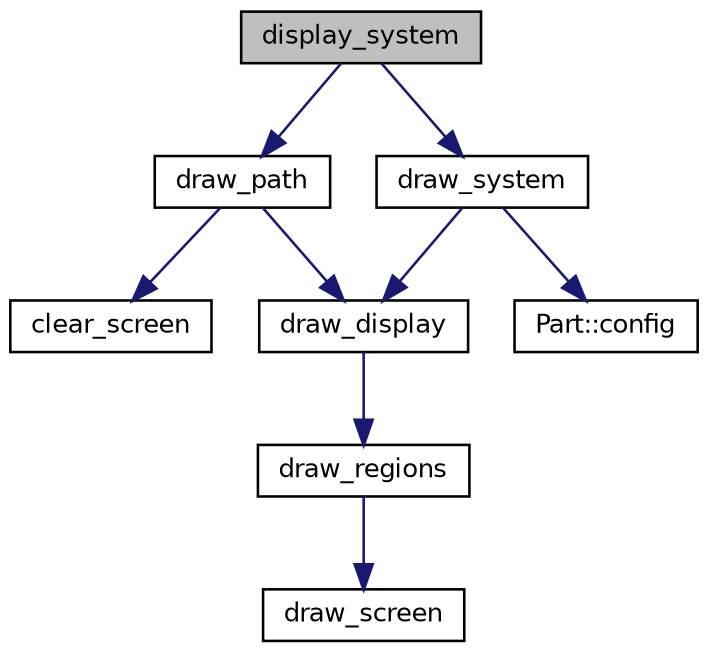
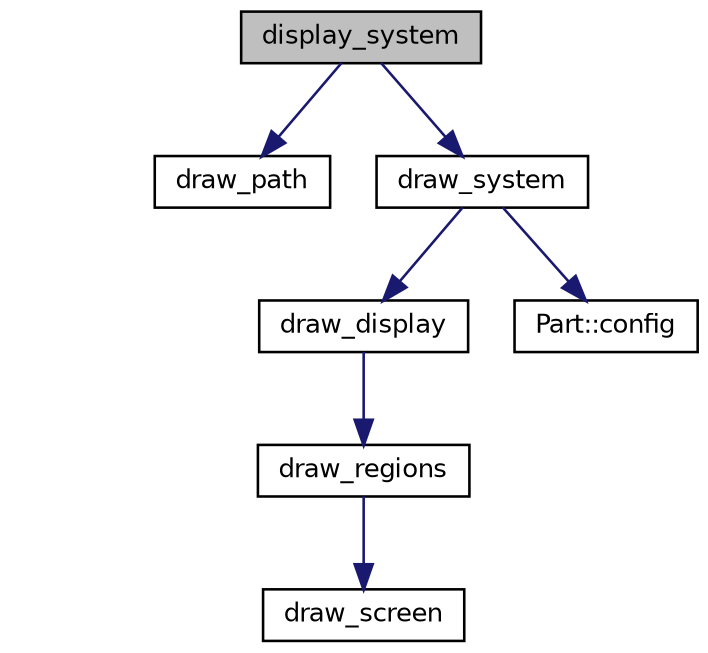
edge "draw_path" -> "draw_display": removed
node "clear_screen": removed
